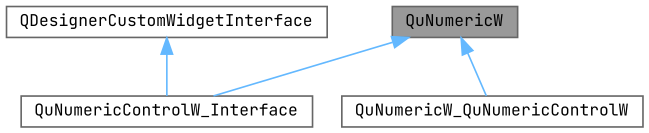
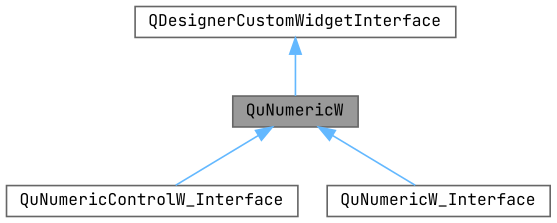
edge "QuNumericControlW_Interface" -> "QDesignerCustomWidgetInterface": now "QuNumericW" -> "QDesignerCustomWidgetInterface"
node "QuNumericW_QuNumericControlW": label "QuNumericW_QuNumericControlW" -> "QuNumericW_Interface"
